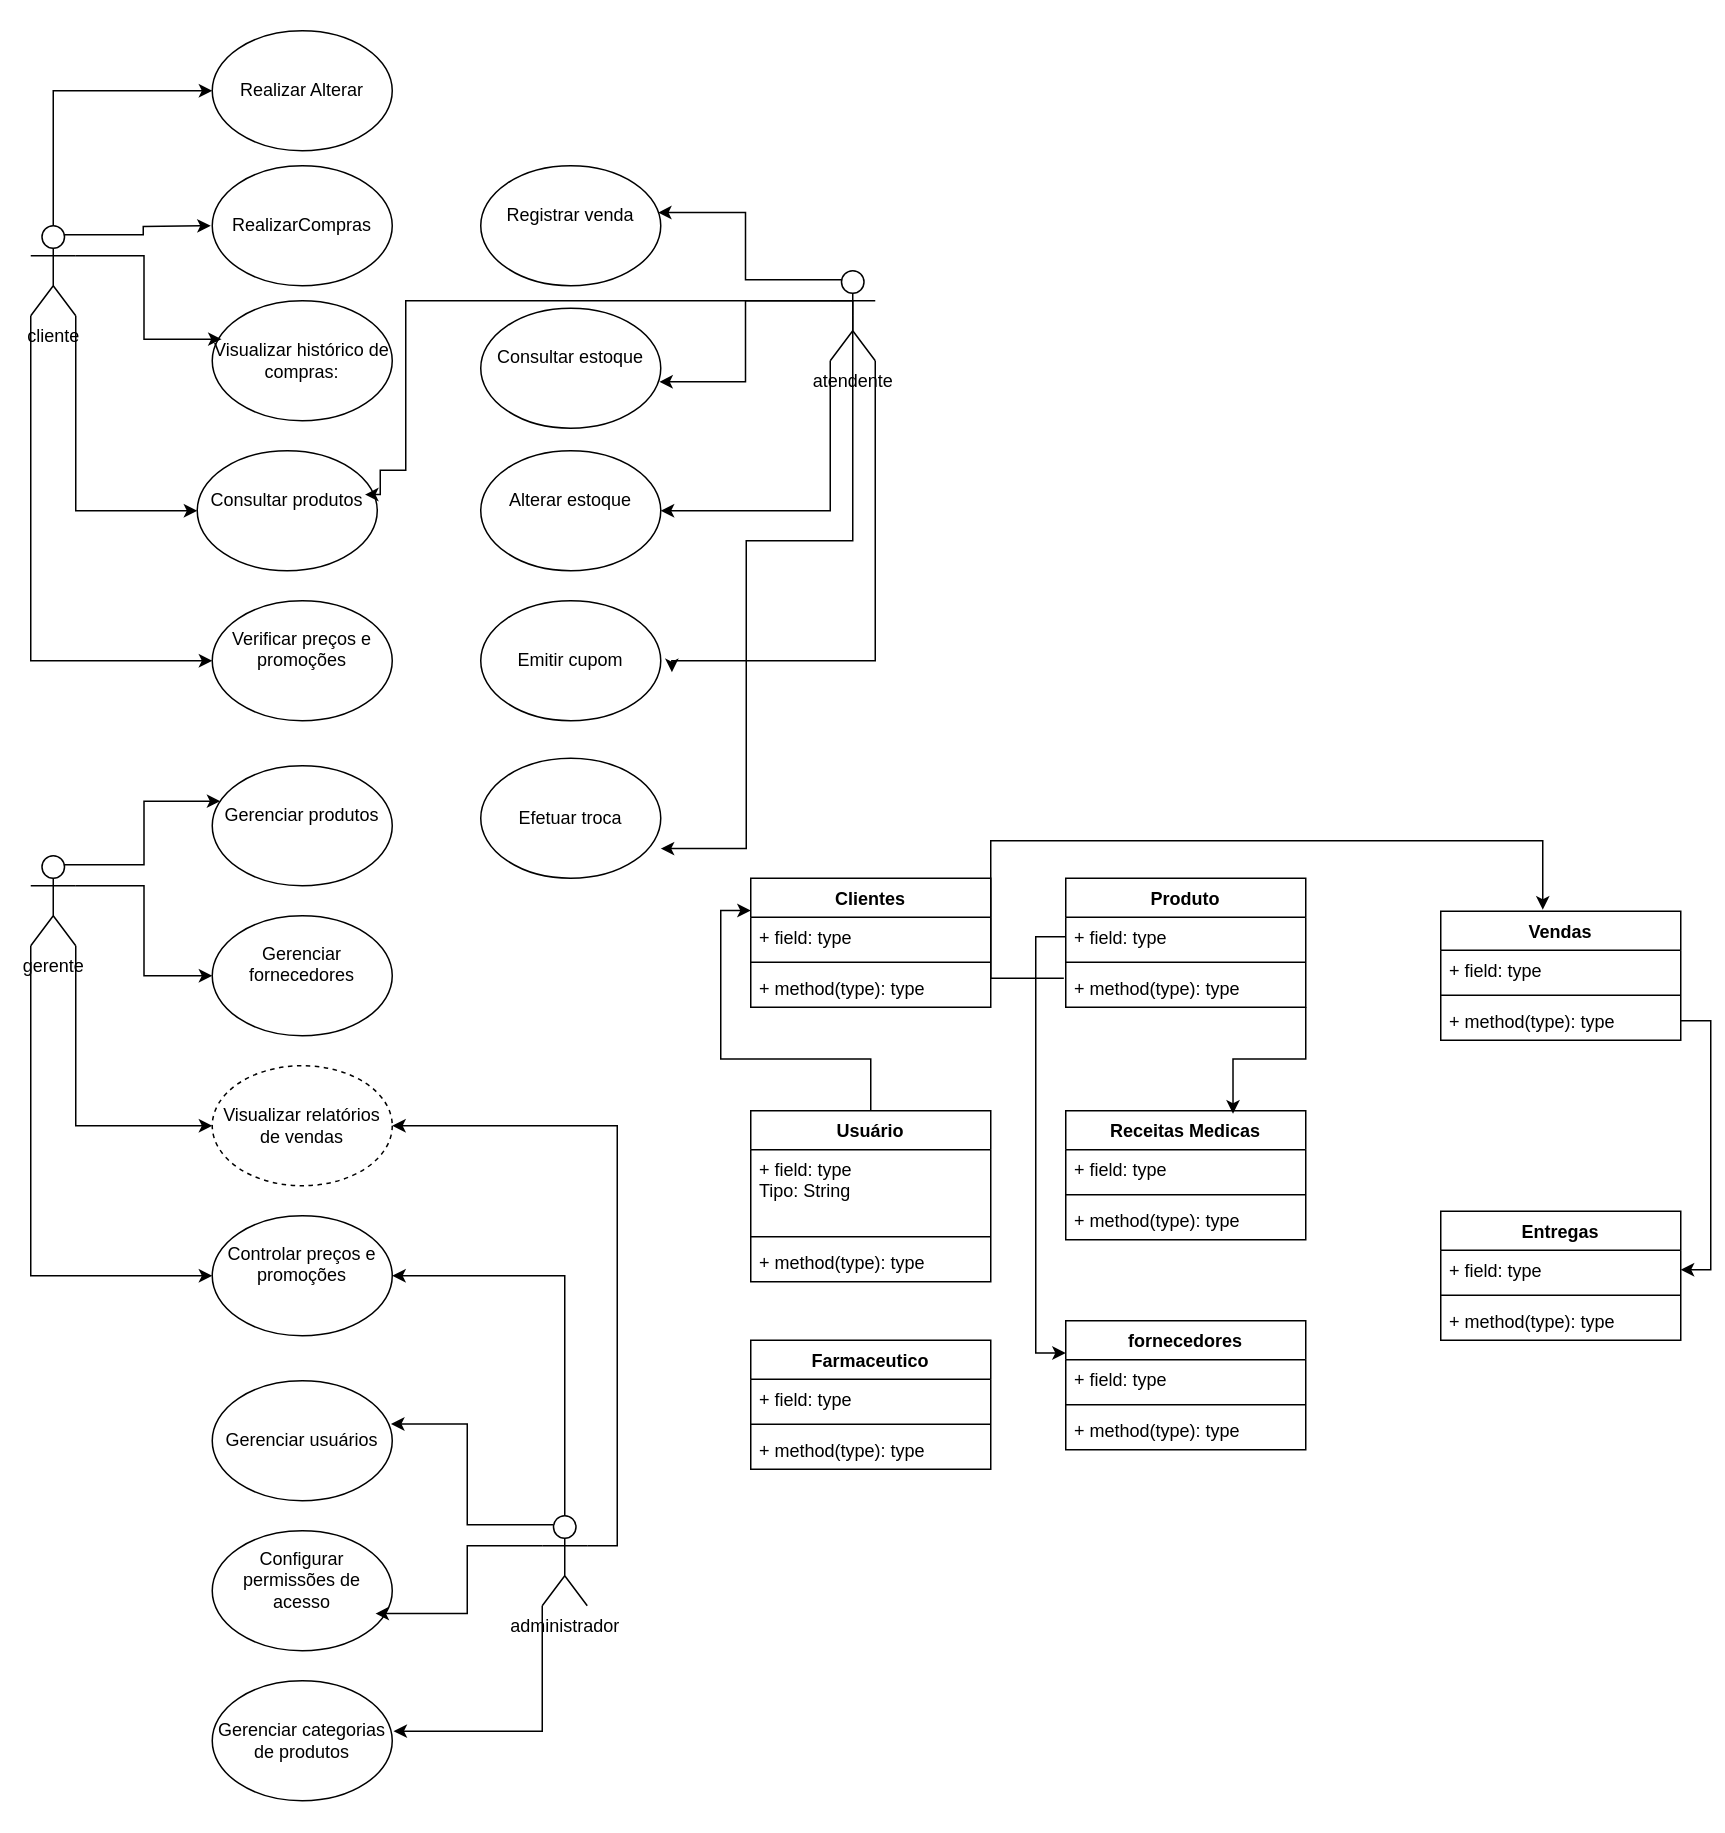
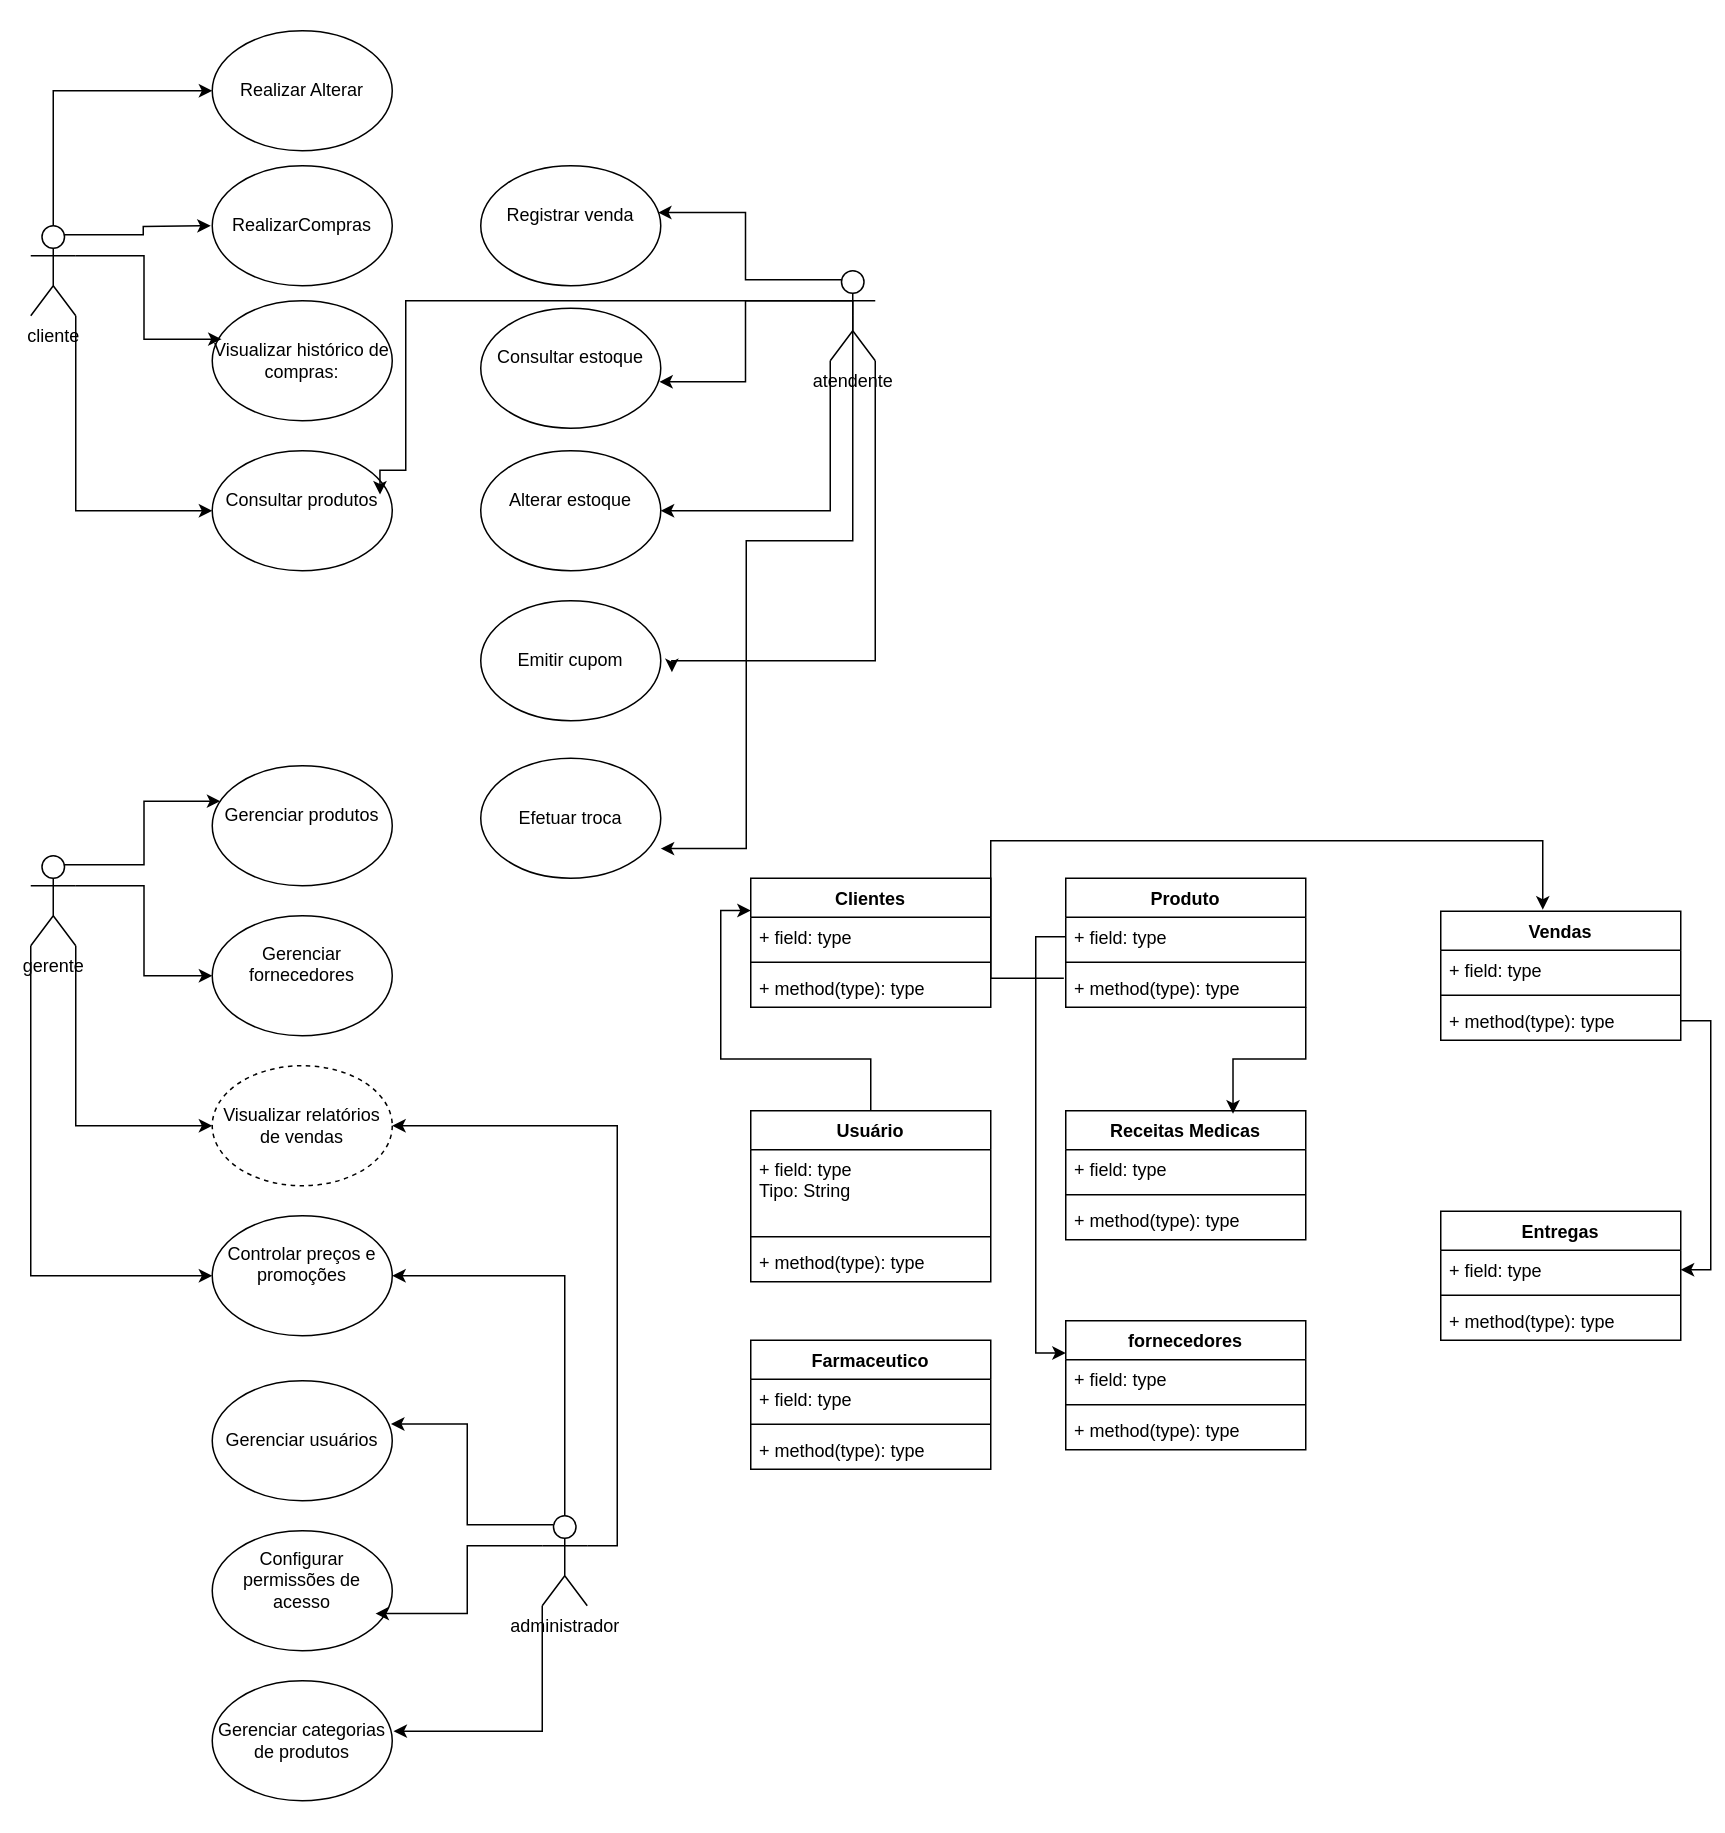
node "Consultar produtos": moved (287, 511) -> (302, 511)
edge "cliente" -> "Verificar preços e promoções": removed
node "Verificar preços e promoções": removed
